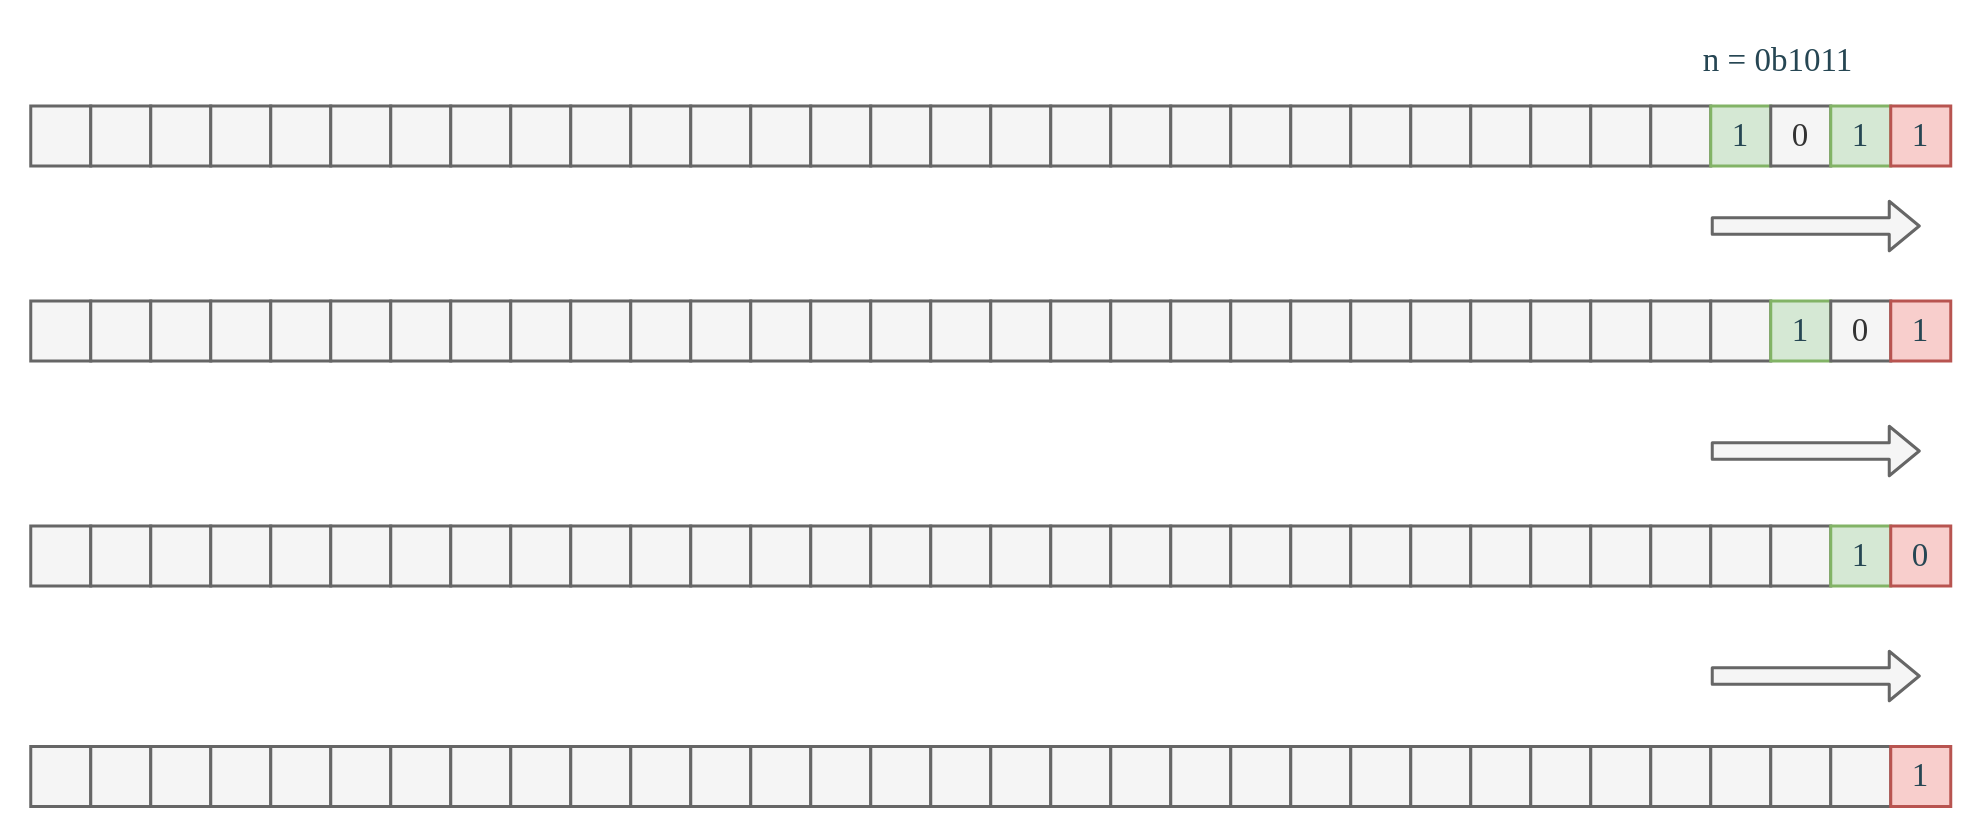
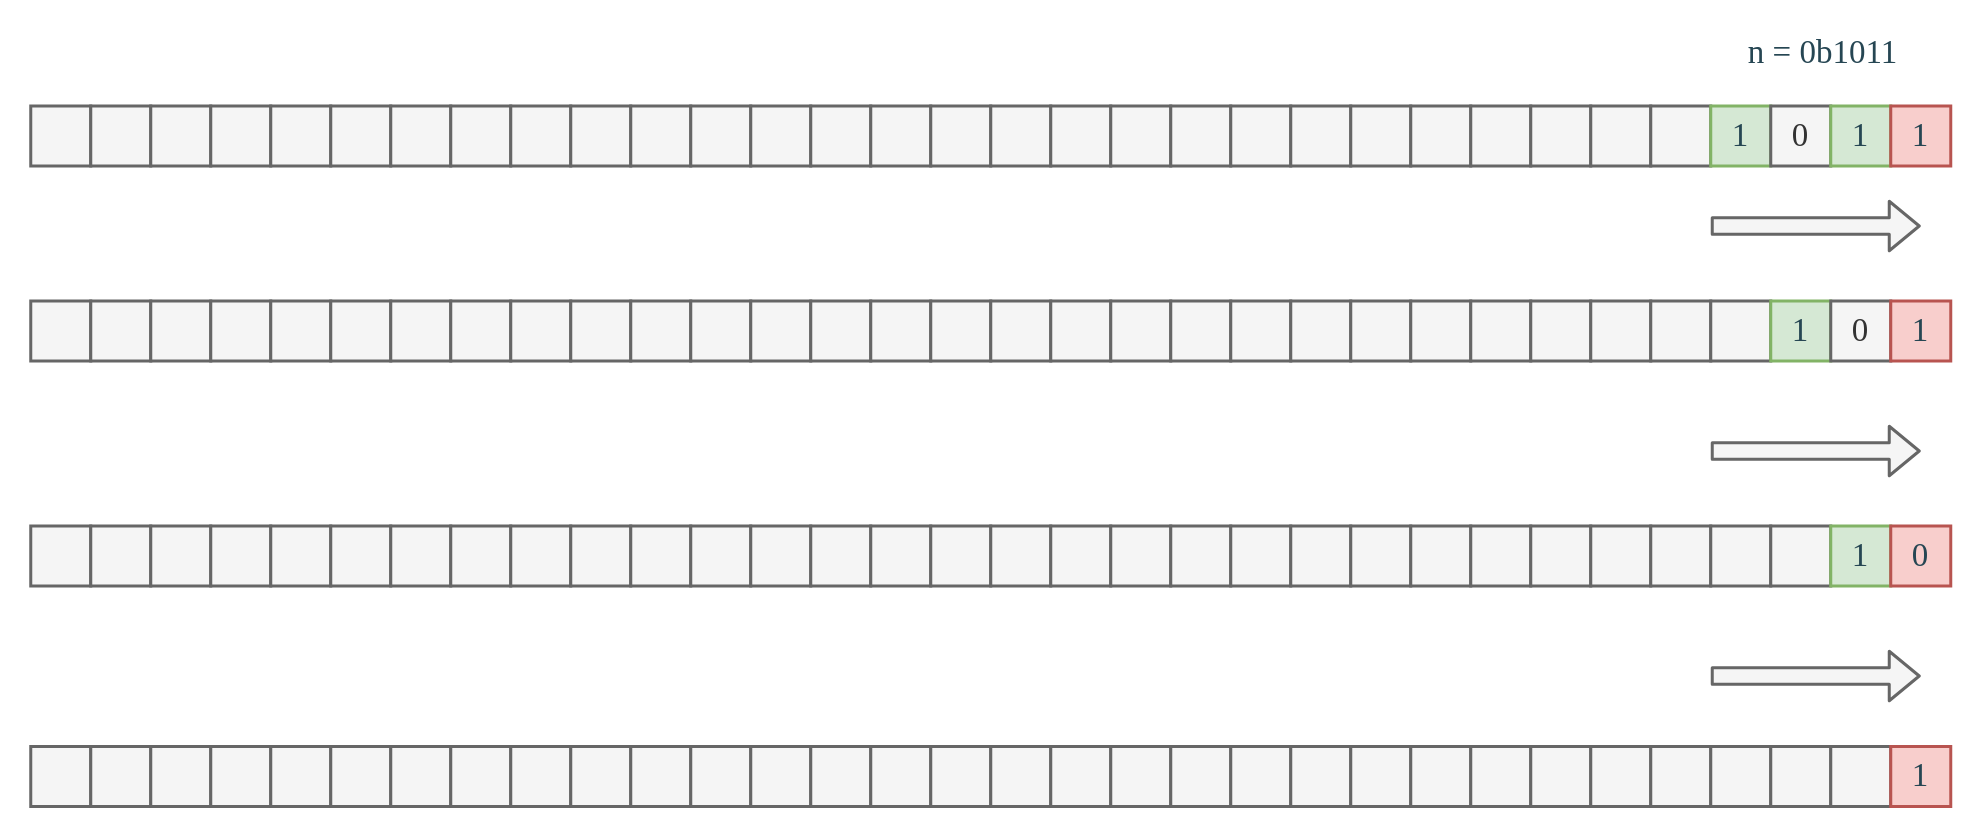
node "n = 0b1011": moved (1778, 61) -> (1823, 53)
